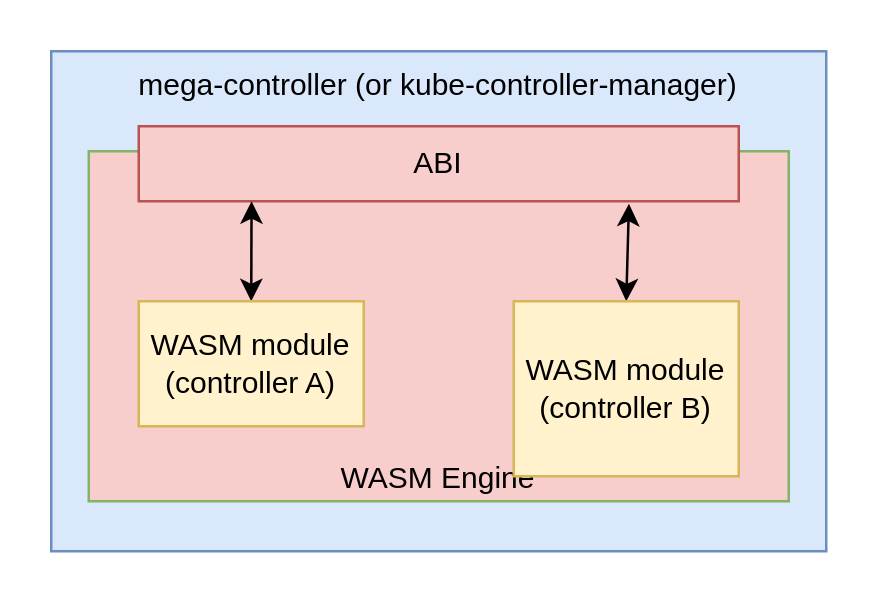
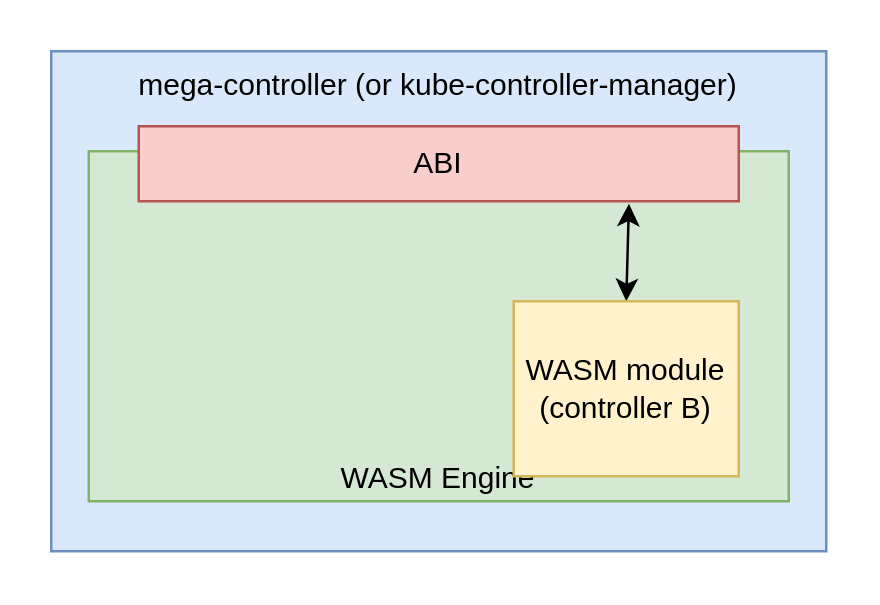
edge "ABI" -- "WASM module (controller A)": removed
node "WASM Engine": fillcolor #f8cecc -> #d5e8d4
node "WASM module (controller A)": removed
